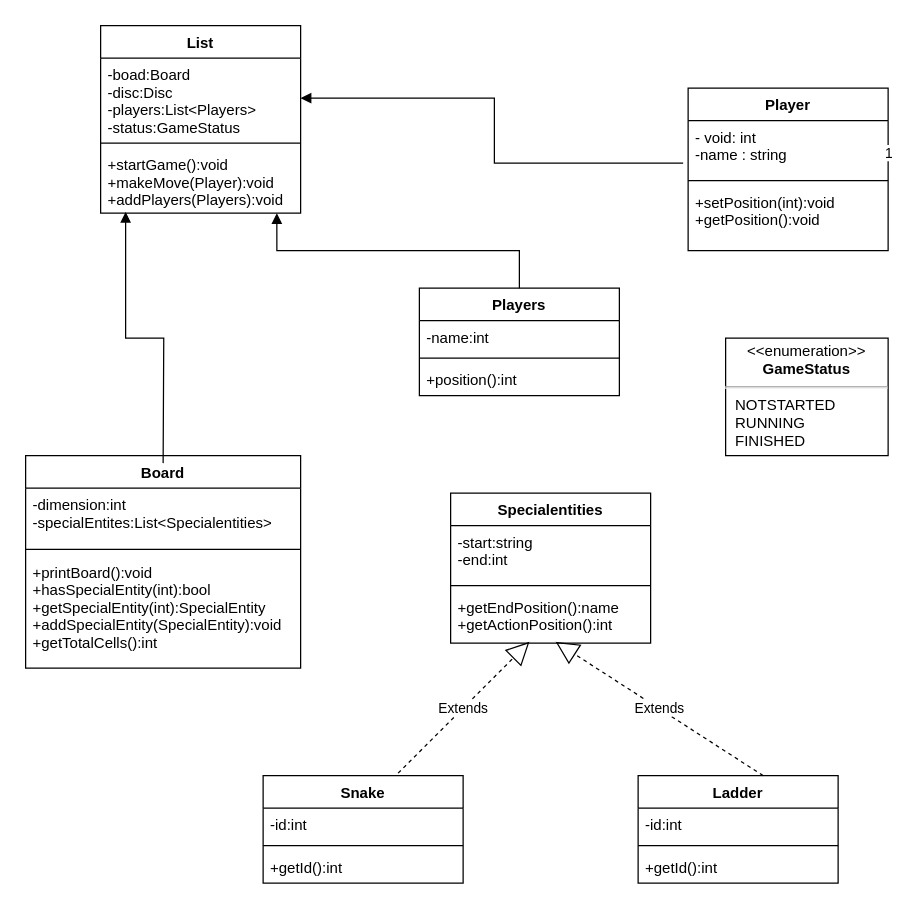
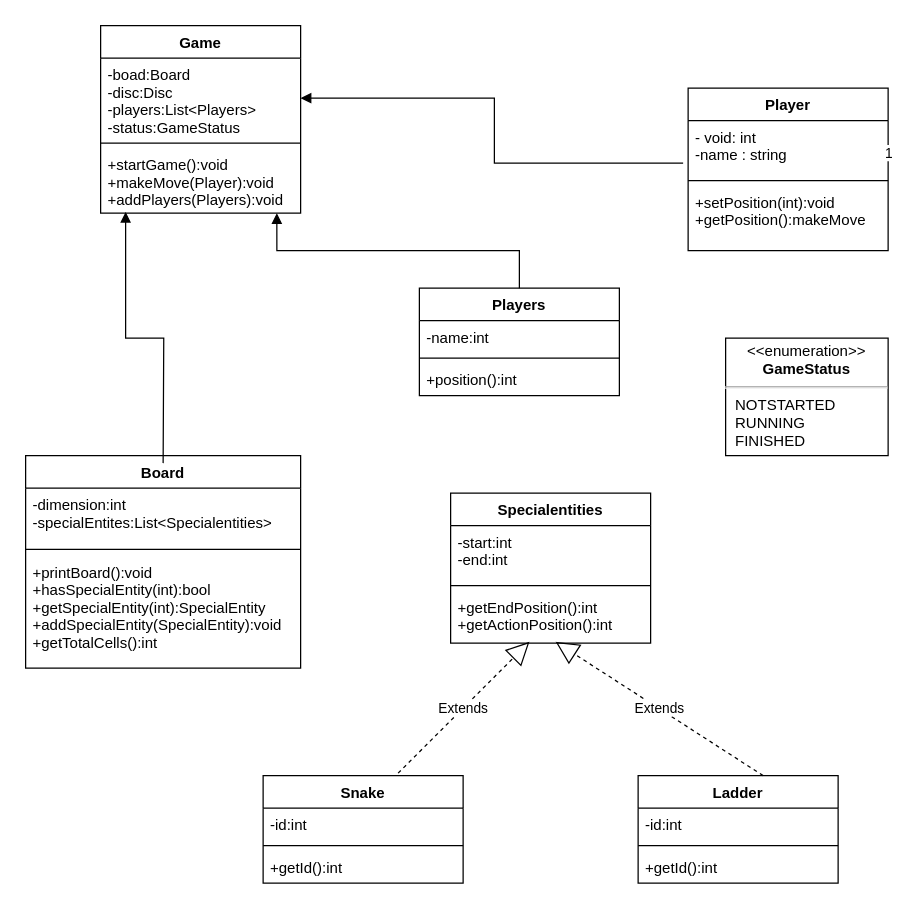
node "List": label "List" -> "Game"
node "+setPosition(int):void +getPosition():void": label "+setPosition(int):void +getPosition():void" -> "+setPosition(int):void +getPosition():makeMove"
node "-start:string -end:int": label "-start:string -end:int" -> "-start:int -end:int"
node "+getEndPosition():name +getActionPosition():int": label "+getEndPosition():name +getActionPosition():int" -> "+getEndPosition():int +getActionPosition():int"
